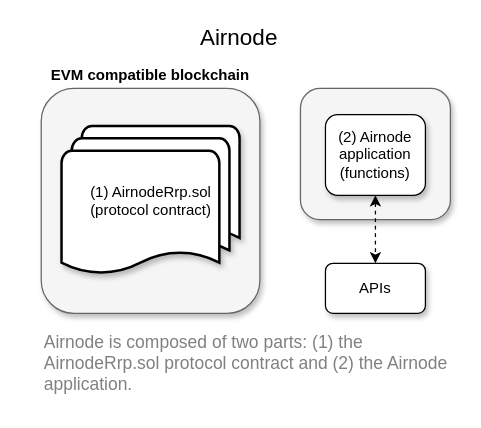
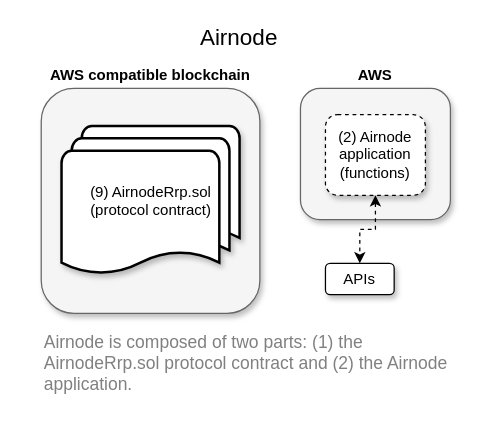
node "EVM compatible blockchain": label "EVM compatible blockchain" -> "AWS compatible blockchain"
node "AWS": added
node "(2) Airnode application (functions)": style solid -> dashed
node "(1) AirnodeRrp.sol (protocol contract)": label "(1) AirnodeRrp.sol (protocol contract)" -> "(9) AirnodeRrp.sol (protocol contract)"
node "APIs": size 100x50 -> 69x31
